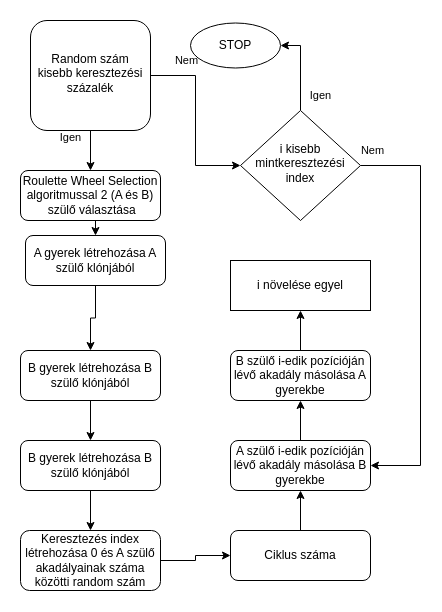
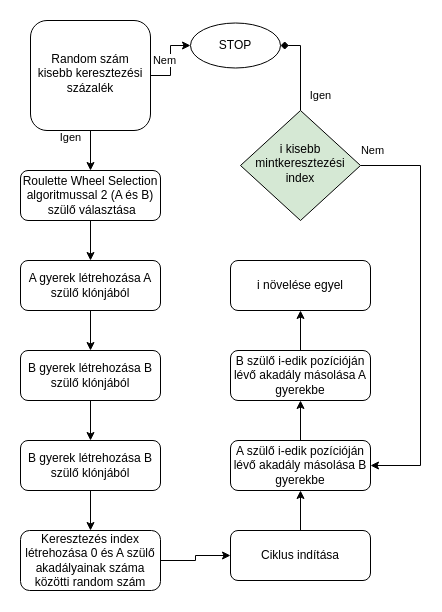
edge "i kisebb mintkeresztezési index" -> "STOP": arrowhead classic -> diamond
edge "Random szám kisebb keresztezési százalék" -> "i kisebb mintkeresztezési index": now "Random szám kisebb keresztezési százalék" -> "STOP"
node "i kisebb mintkeresztezési index": fillcolor #ffffff -> #d5e8d4
node "A gyerek létrehozása A szülő klónjából": moved (96, 261) -> (91, 286)
node "i növelése egyel": shape rectangle -> rounded rectangle
node "Ciklus száma": label "Ciklus száma" -> "Ciklus indítása"
